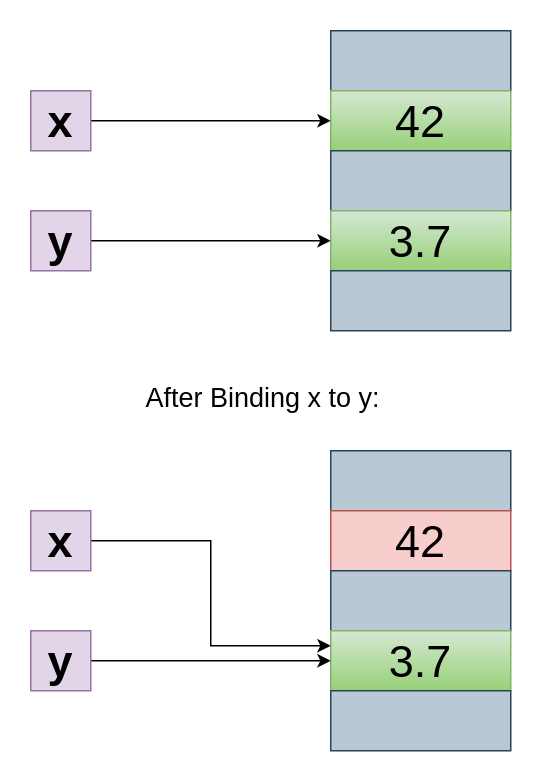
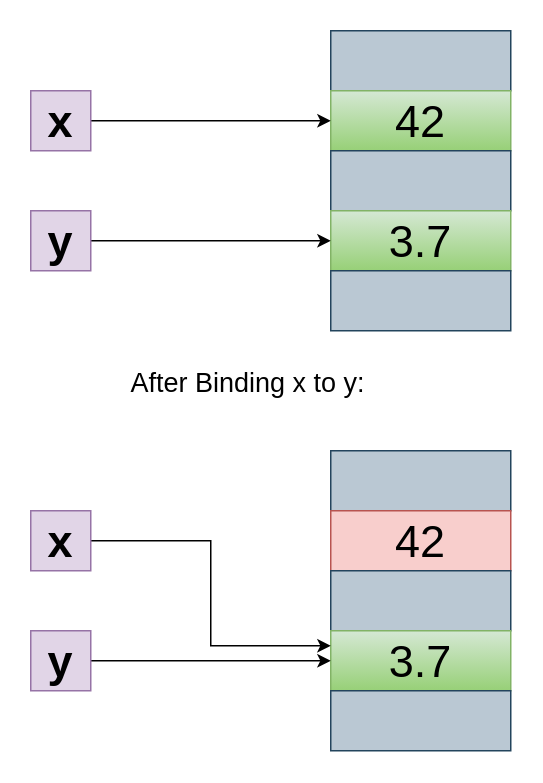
node "After Binding x to y:": moved (263, 398) -> (248, 383)
